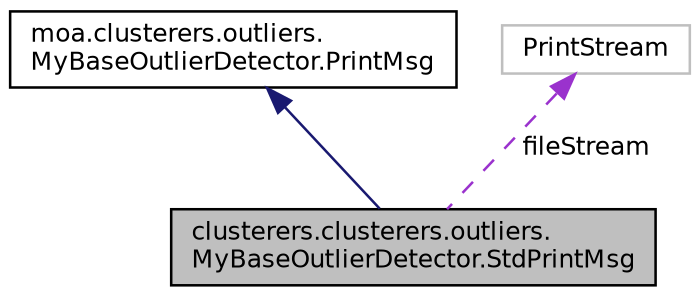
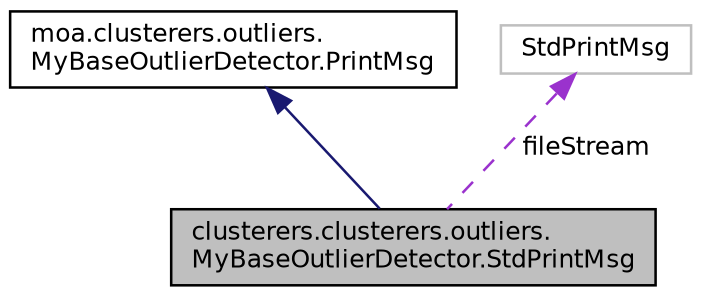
node "PrintStream": label "PrintStream" -> "StdPrintMsg"
